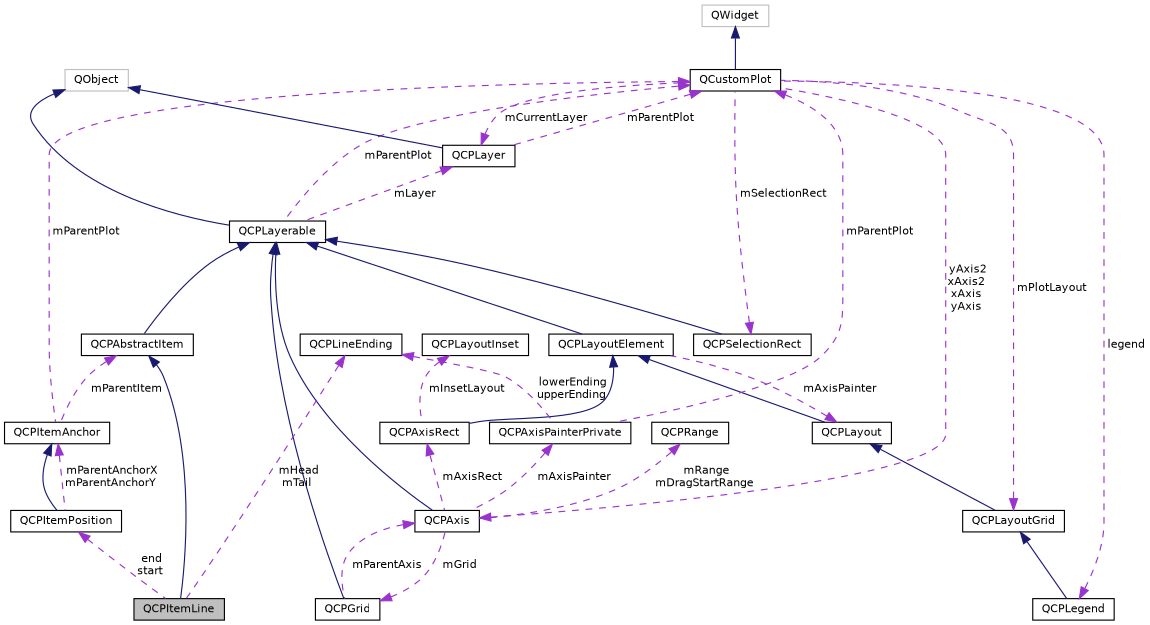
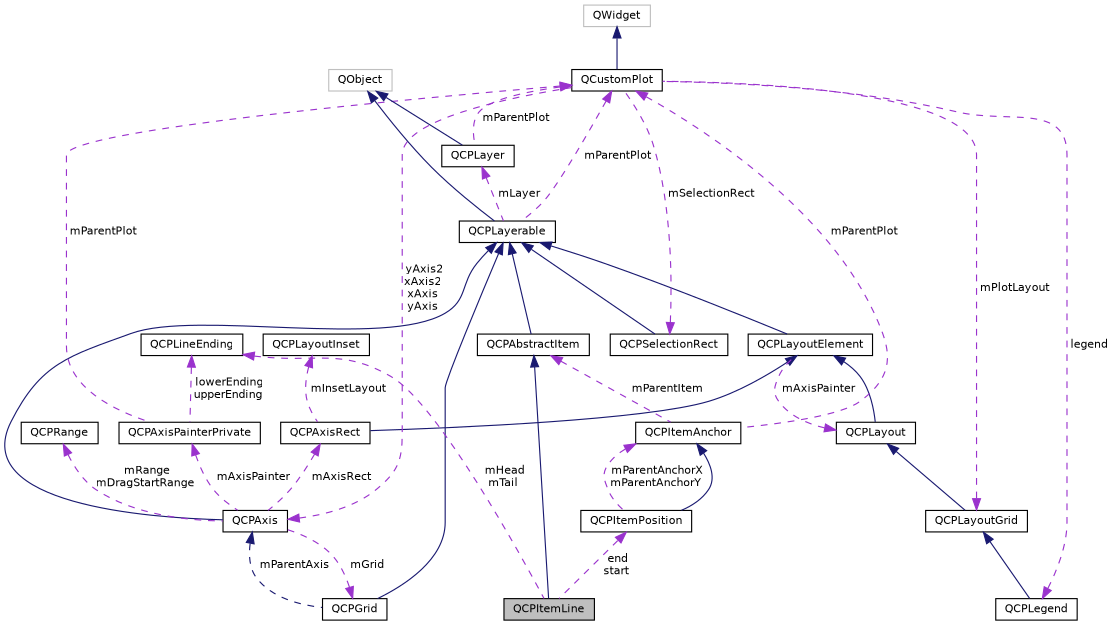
edge "QCustomPlot" -> "QCPLayer": removed, label "mCurrentLayer"
edge "QCPGrid" -> "QCPAxis": color darkorchid3 -> midnightblue
